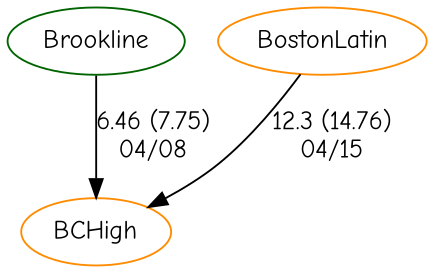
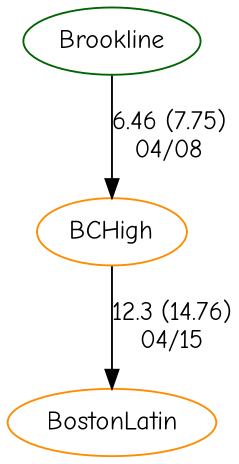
edge "BostonLatin" -> "BCHigh": reversed
